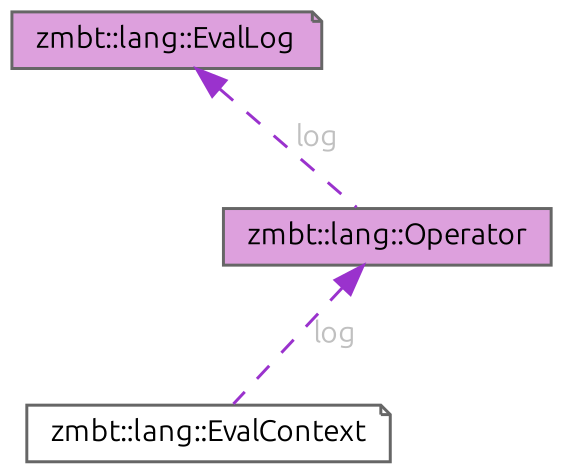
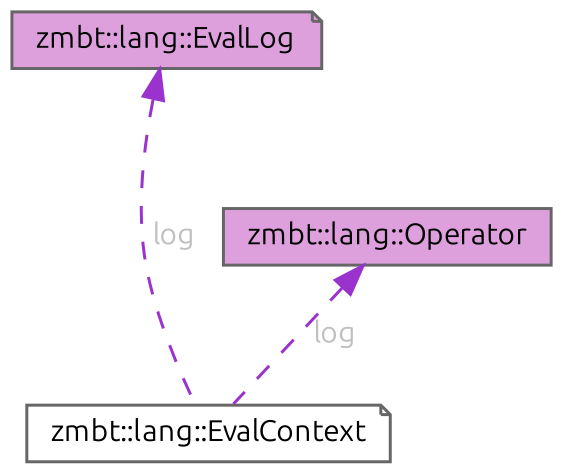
edge "zmbt::lang::Operator" -> "zmbt::lang::EvalLog": now "zmbt::lang::EvalContext" -> "zmbt::lang::EvalLog"
